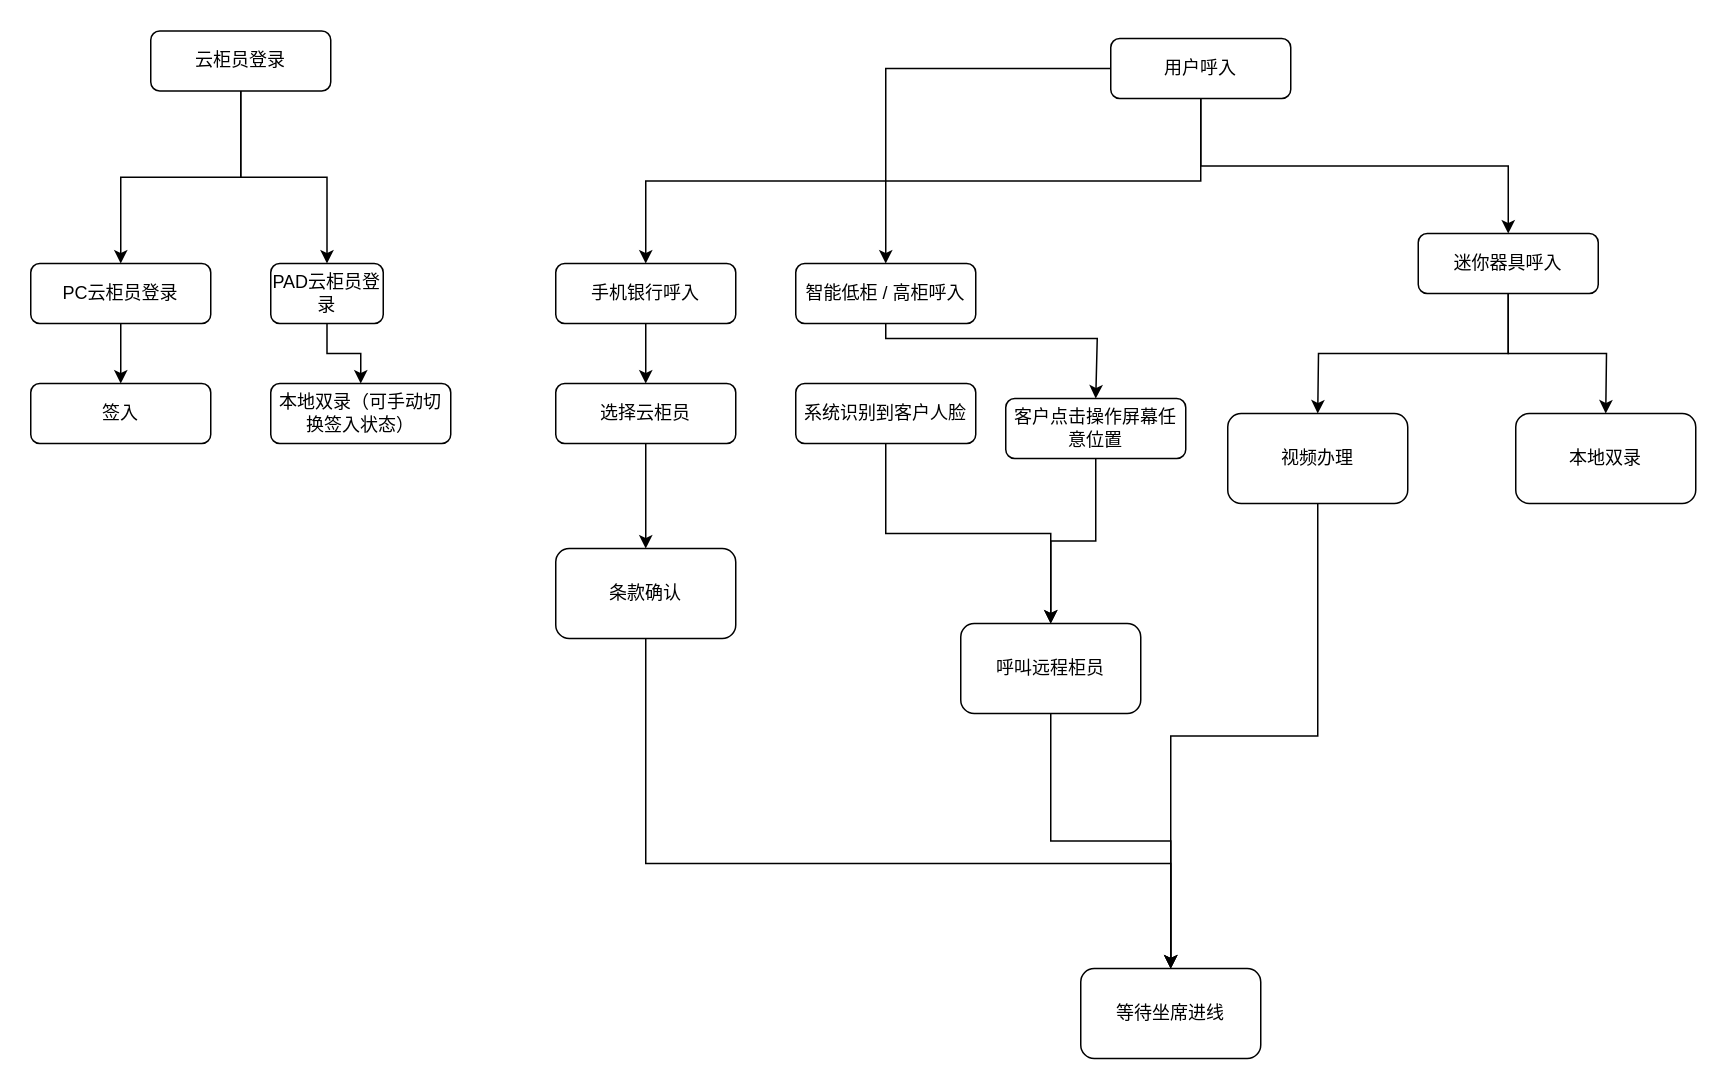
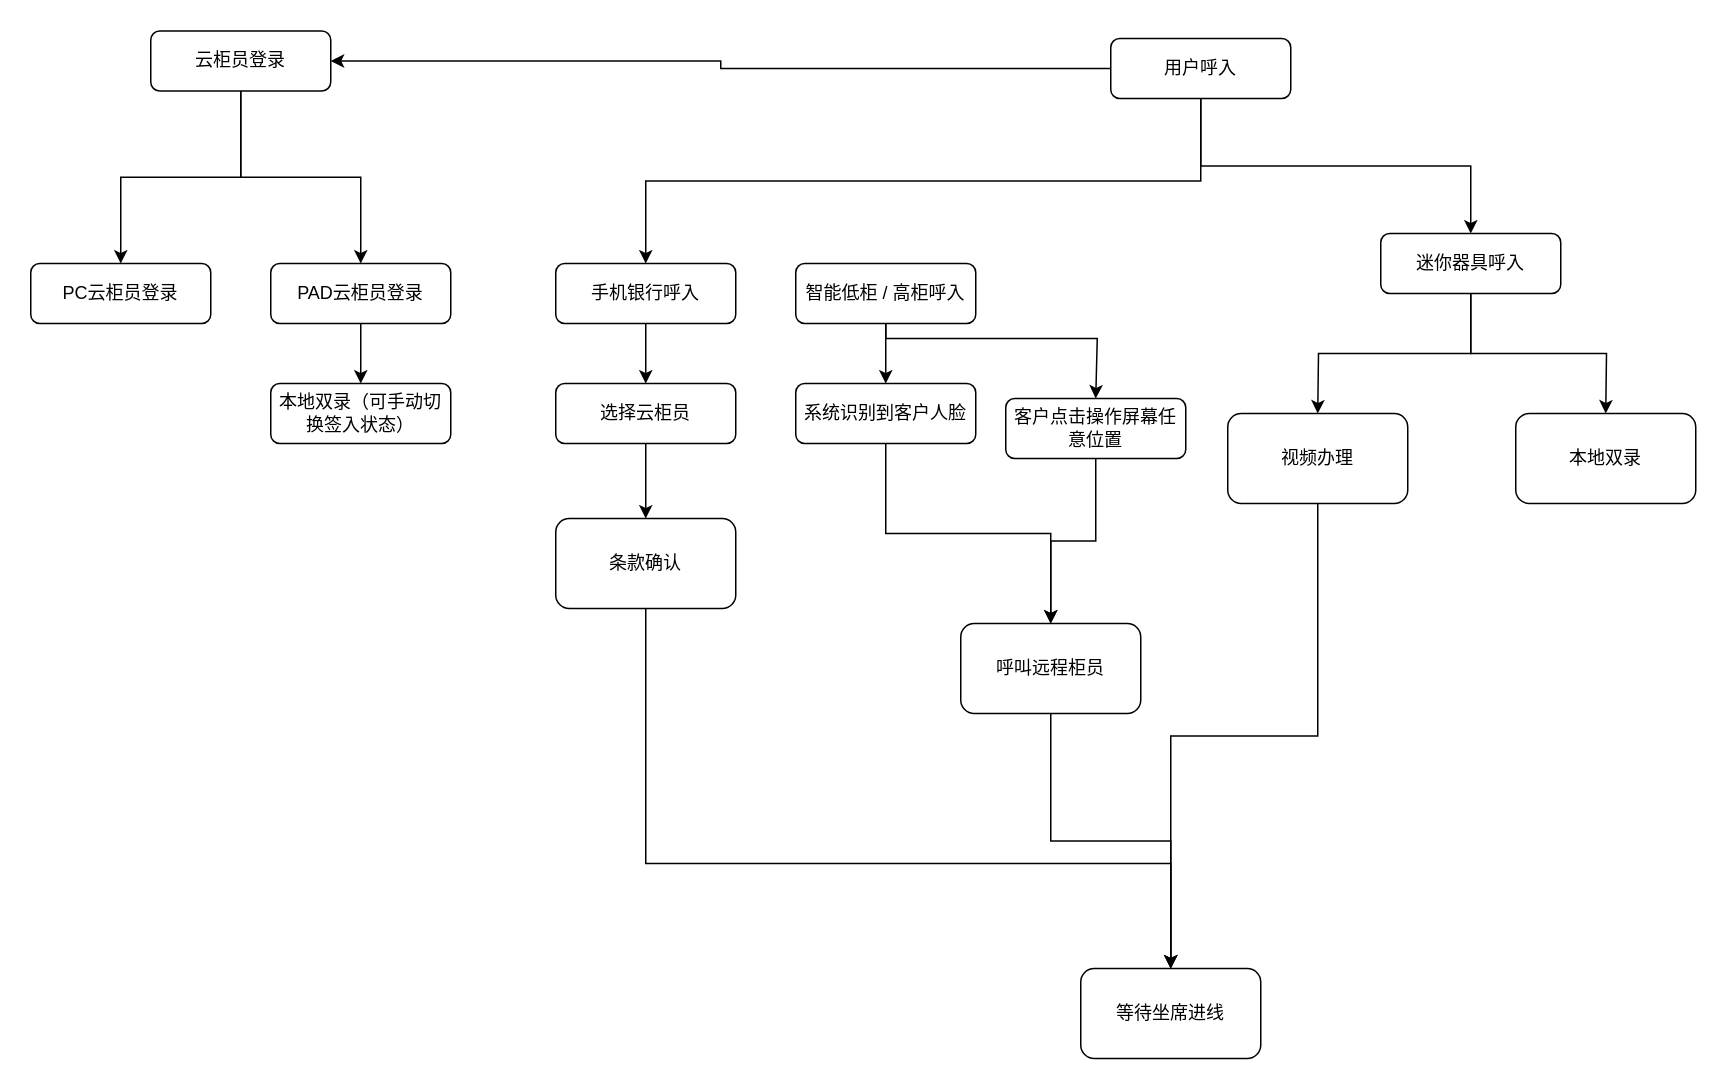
edge "用户呼入" -> "智能低柜 / 高柜呼入": now "用户呼入" -> "云柜员登录"
node "迷你器具呼入": moved (1508, 263) -> (1471, 263)
node "PAD云柜员登录": size 113x60 -> 180x60
edge "PC云柜员登录" -> "签入": removed
edge "智能低柜 / 高柜呼入" -> "系统识别到客户人脸": added
node "签入": removed
node "条款确认": moved (646, 593) -> (646, 563)
